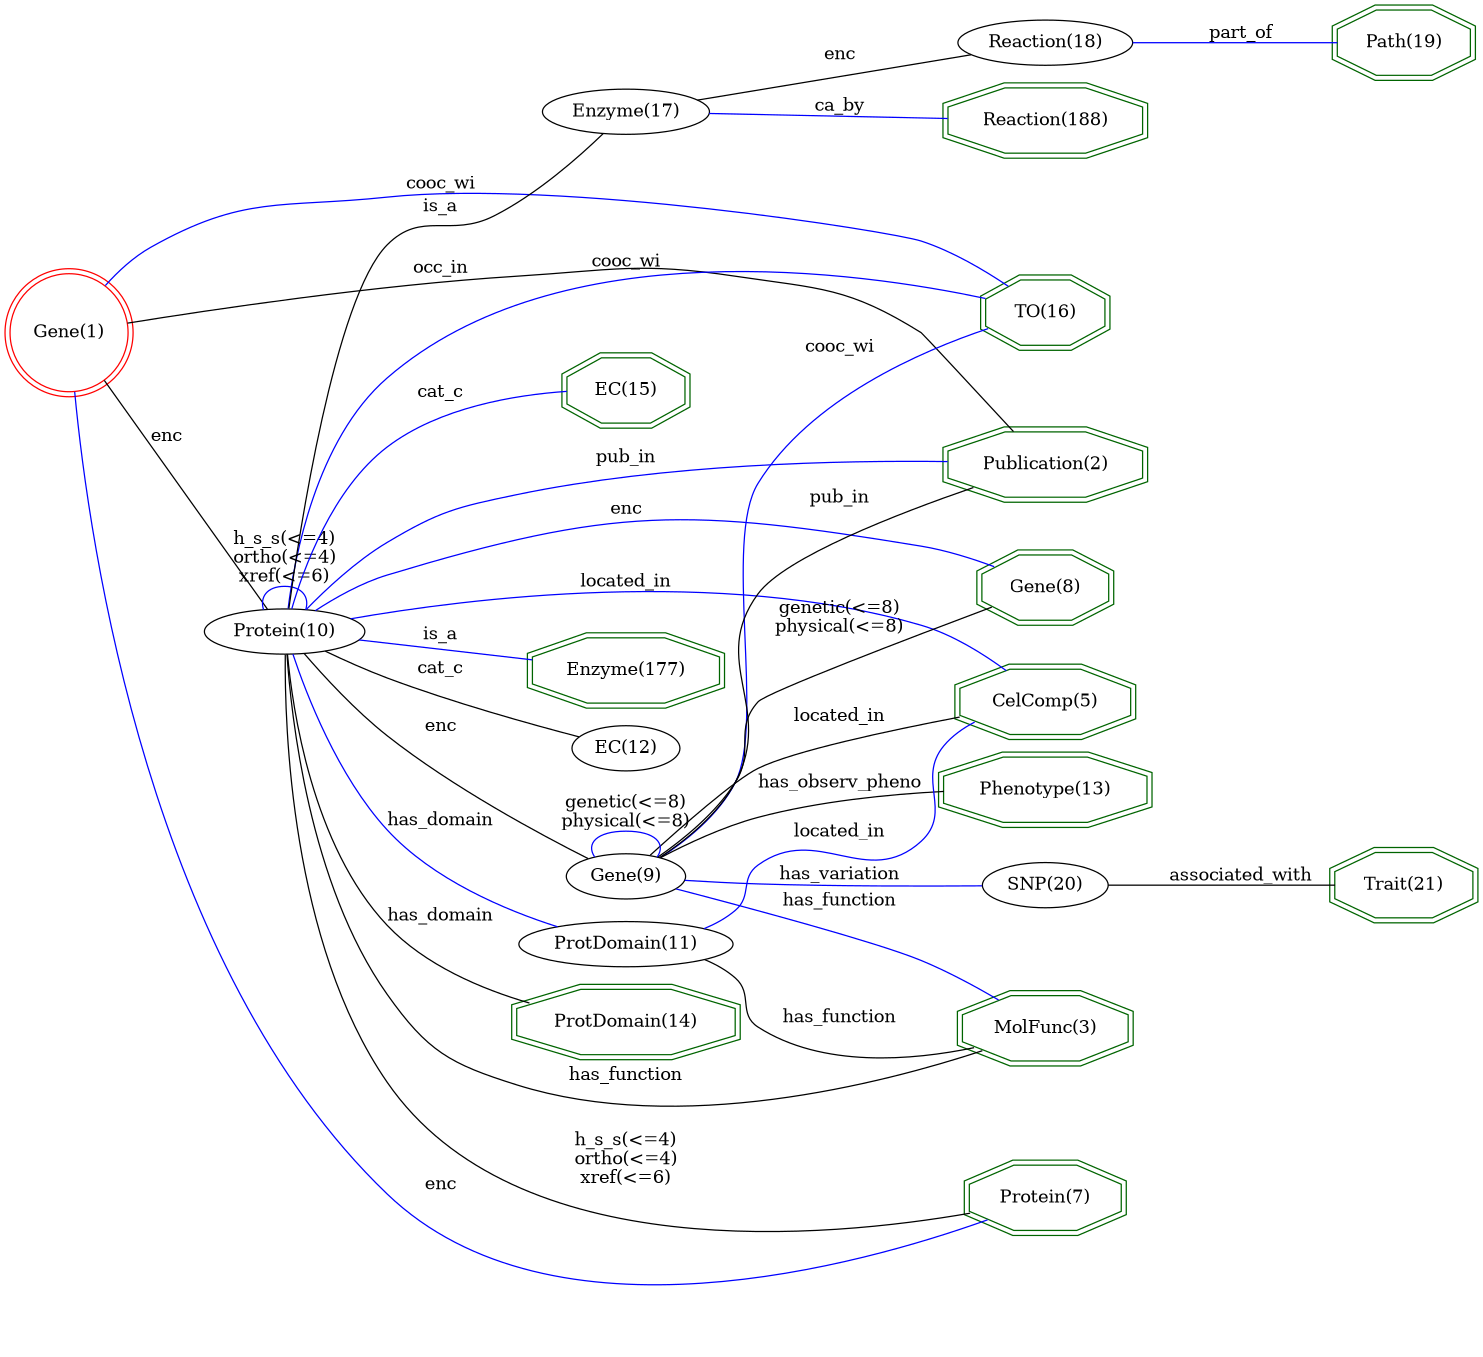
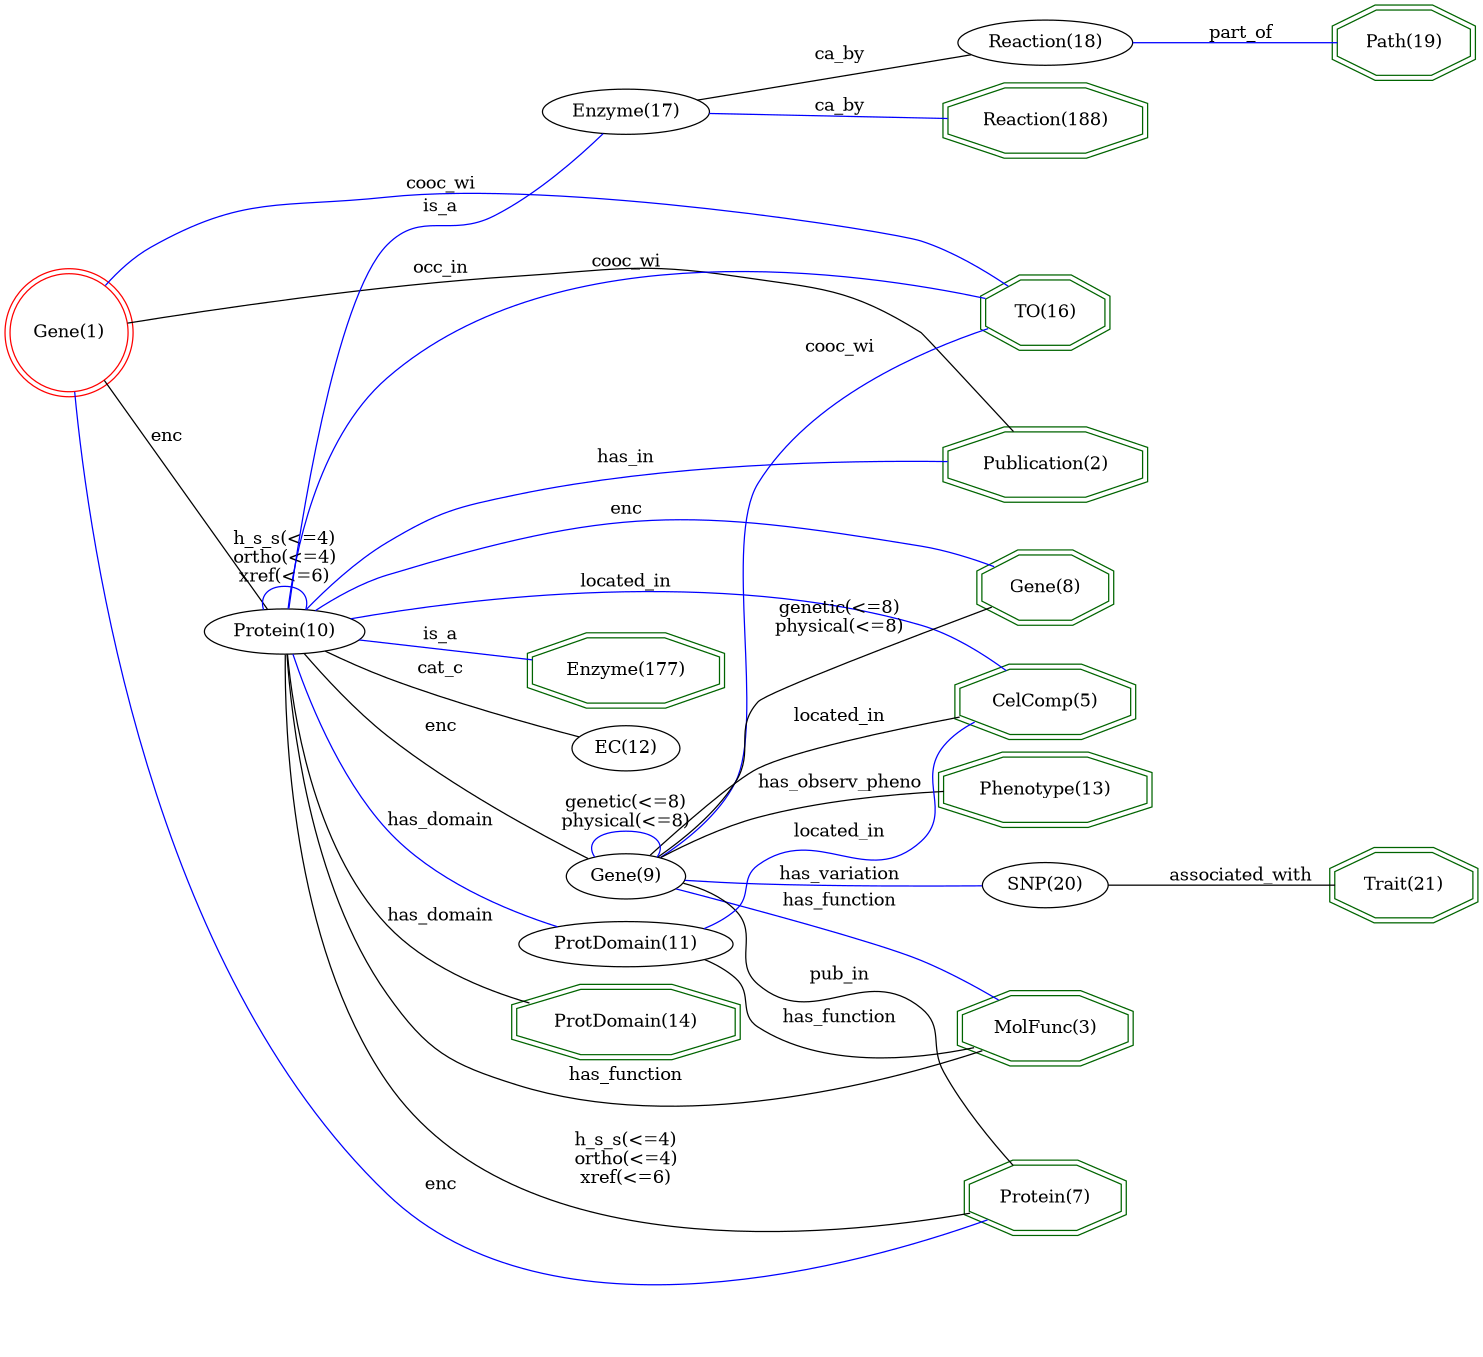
edge "Reaction(18)" -- "Enzyme(17)": label "enc" -> "ca_by"
edge "Enzyme(17)" -- "Protein(10)": color black -> blue
node "EC(15)": removed
edge "Publication(2)" -- "Protein(10)": label "pub_in" -> "has_in"
edge "Publication(2)" -- "Gene(9)": now "Protein(7)" -- "Gene(9)"
